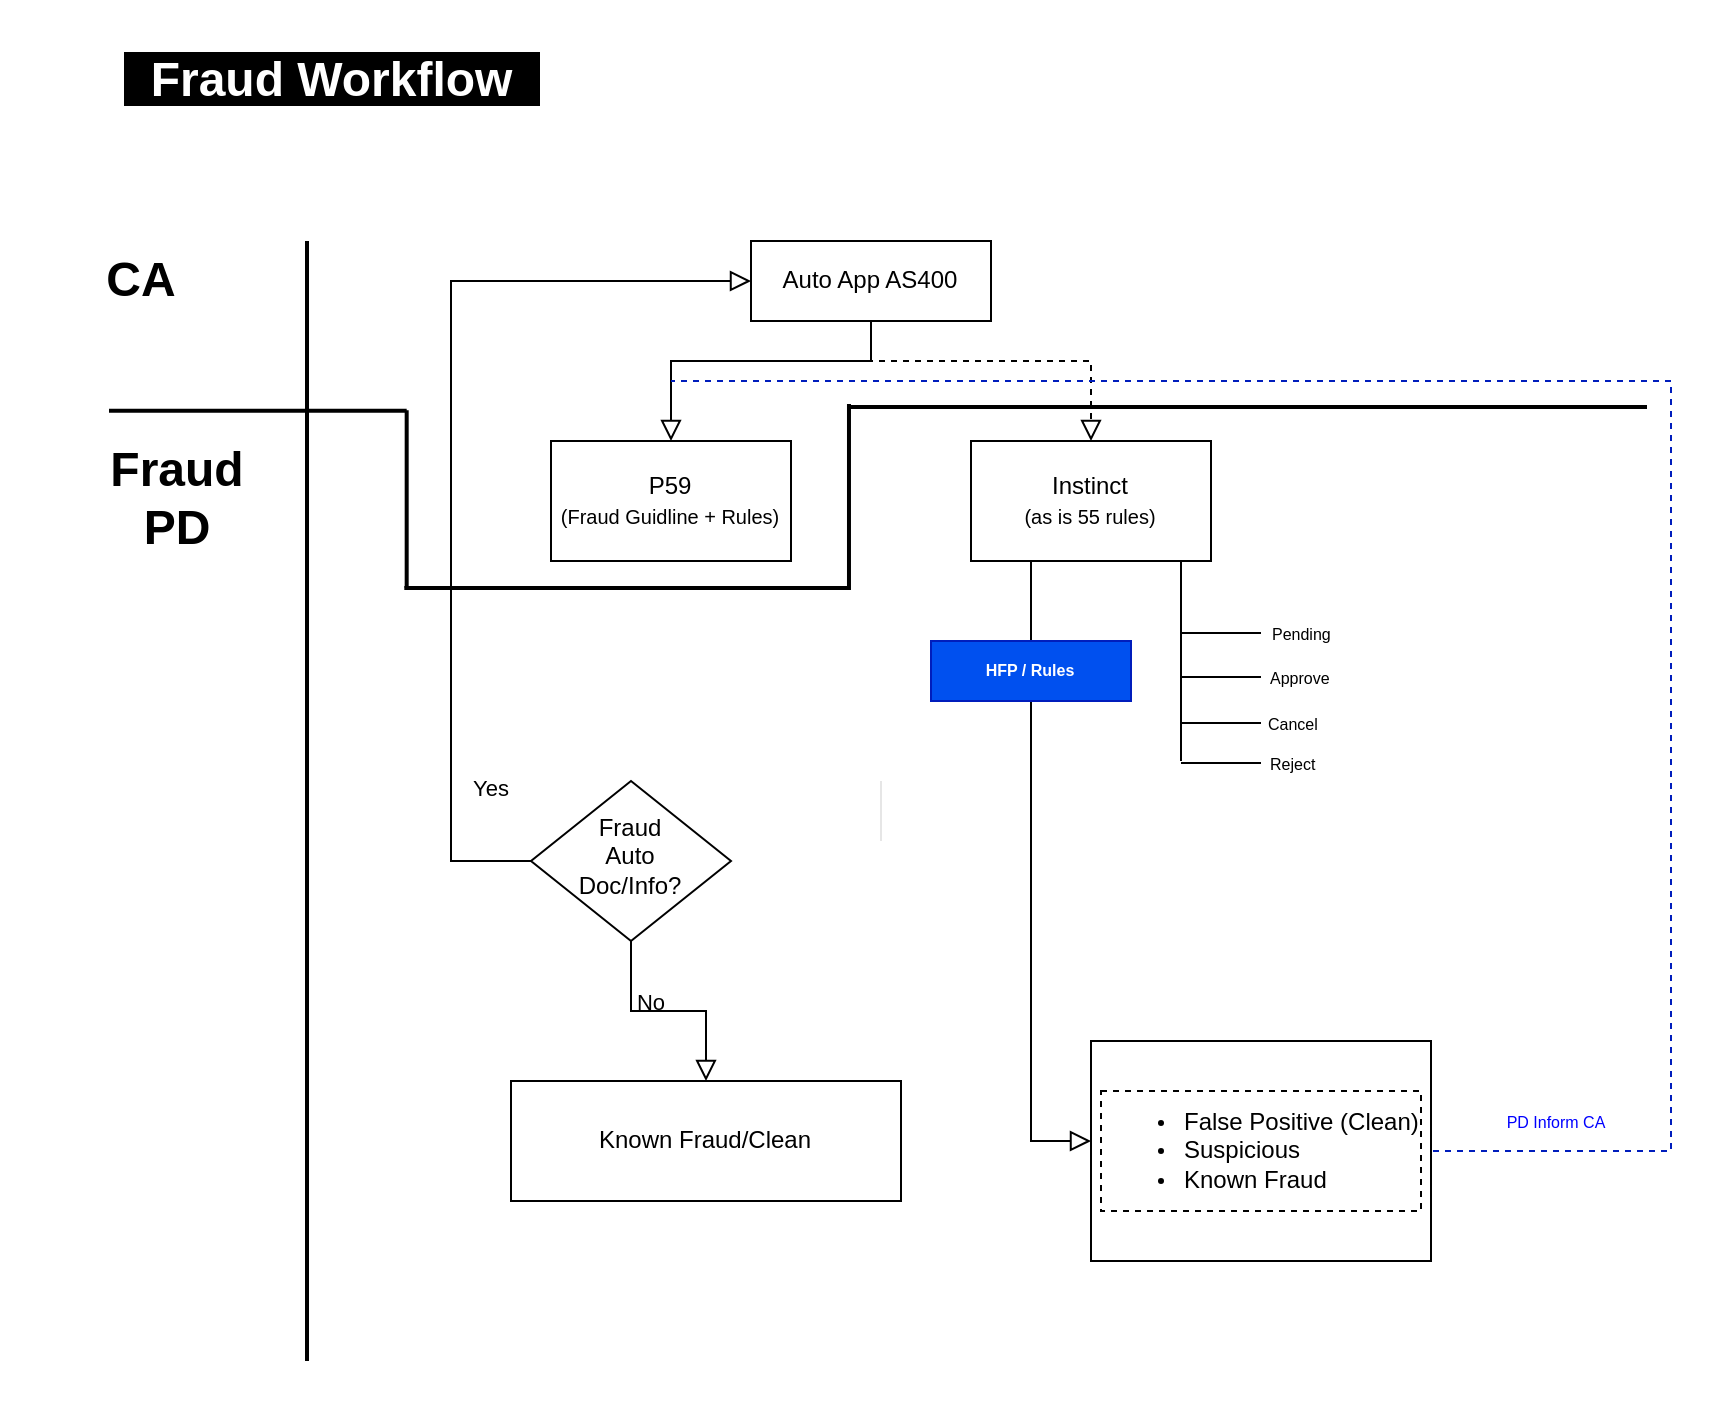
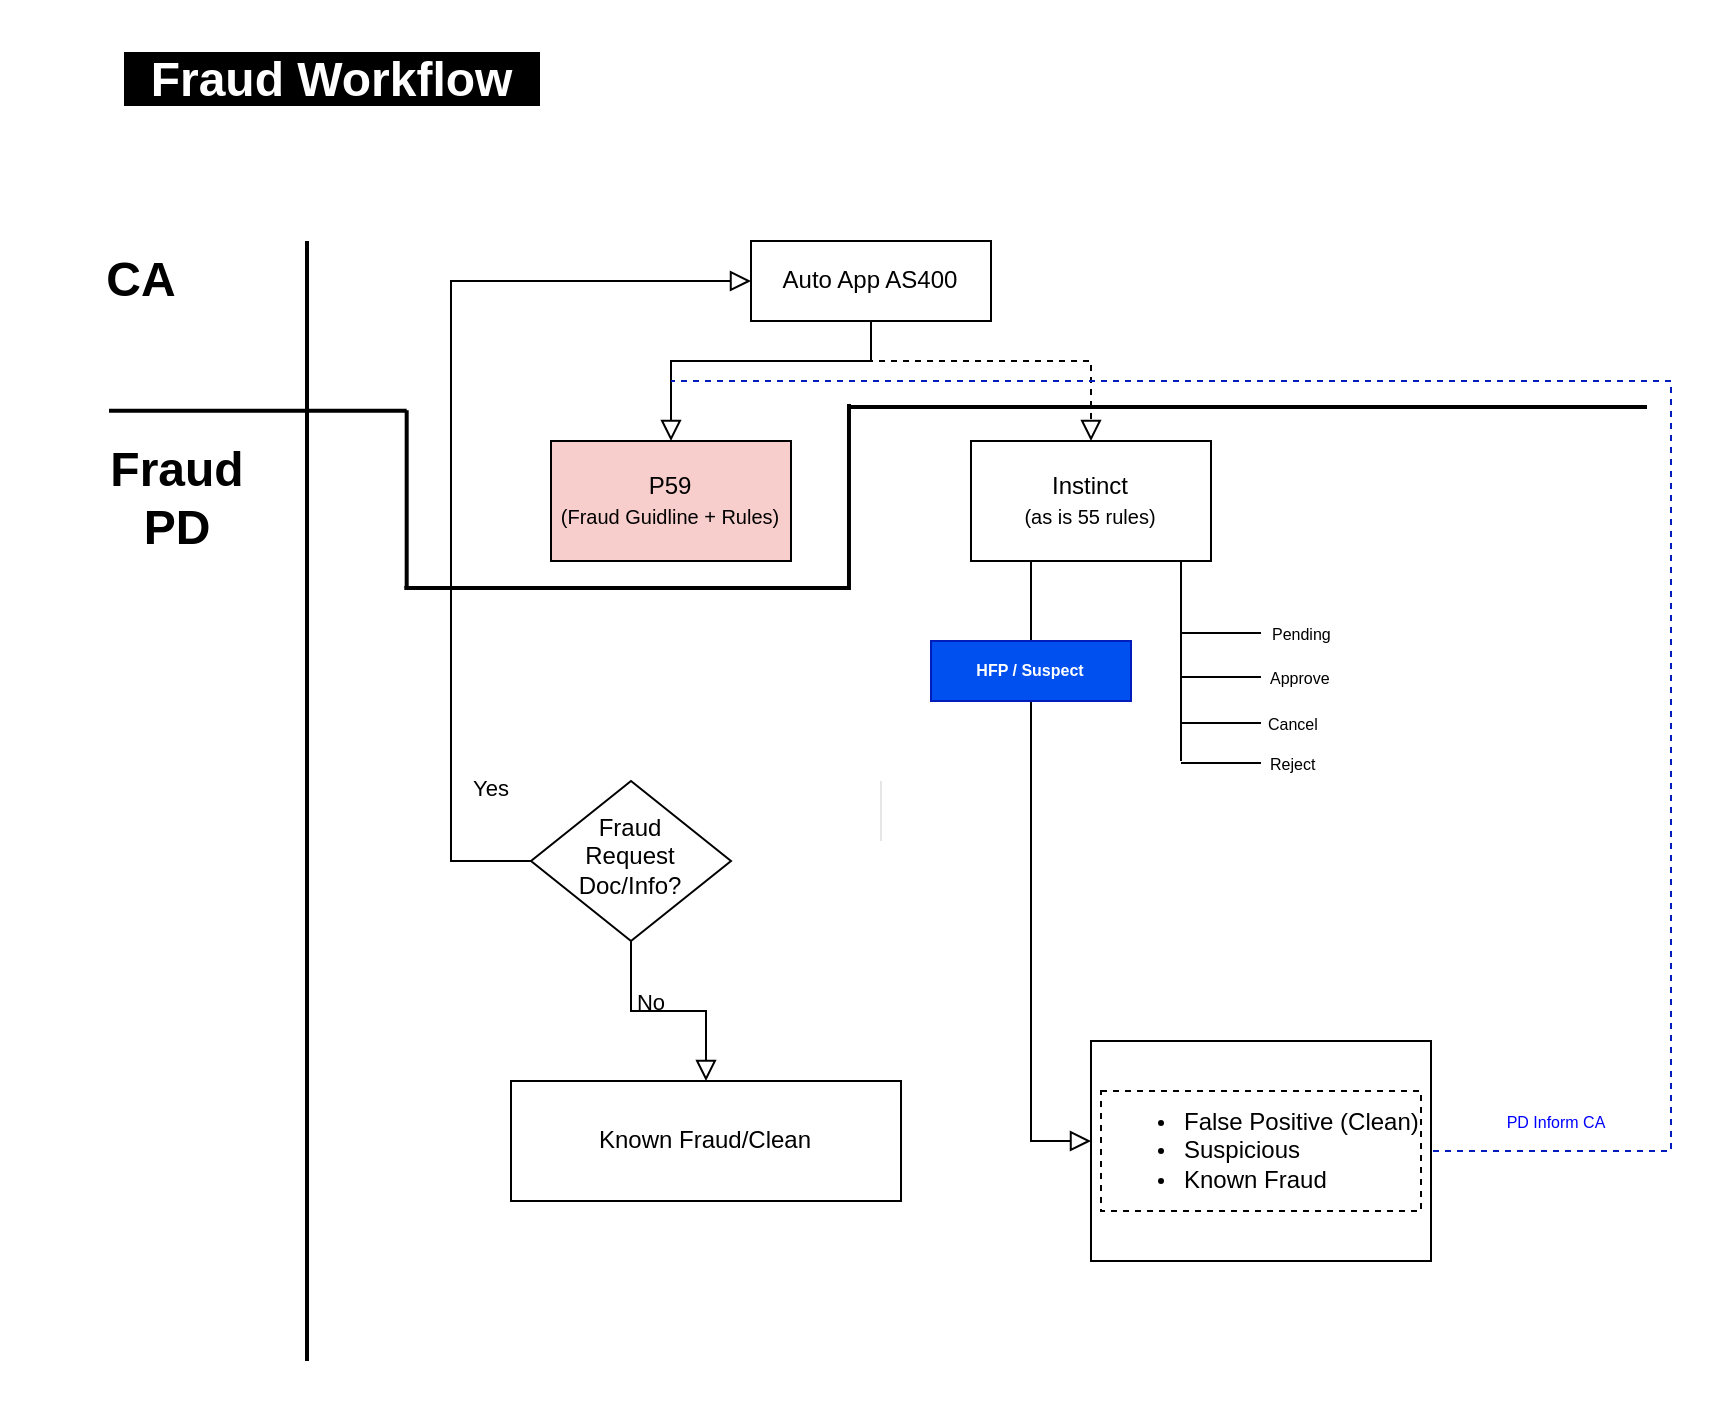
node "P59 (Fraud Guidline + Rules)": fillcolor #ffffff -> #f8cecc
node "HFP / Rules": label "HFP / Rules" -> "HFP / Suspect"
node "Fraud Auto Doc/Info?": label "Fraud Auto Doc/Info?" -> "Fraud Request Doc/Info?"
